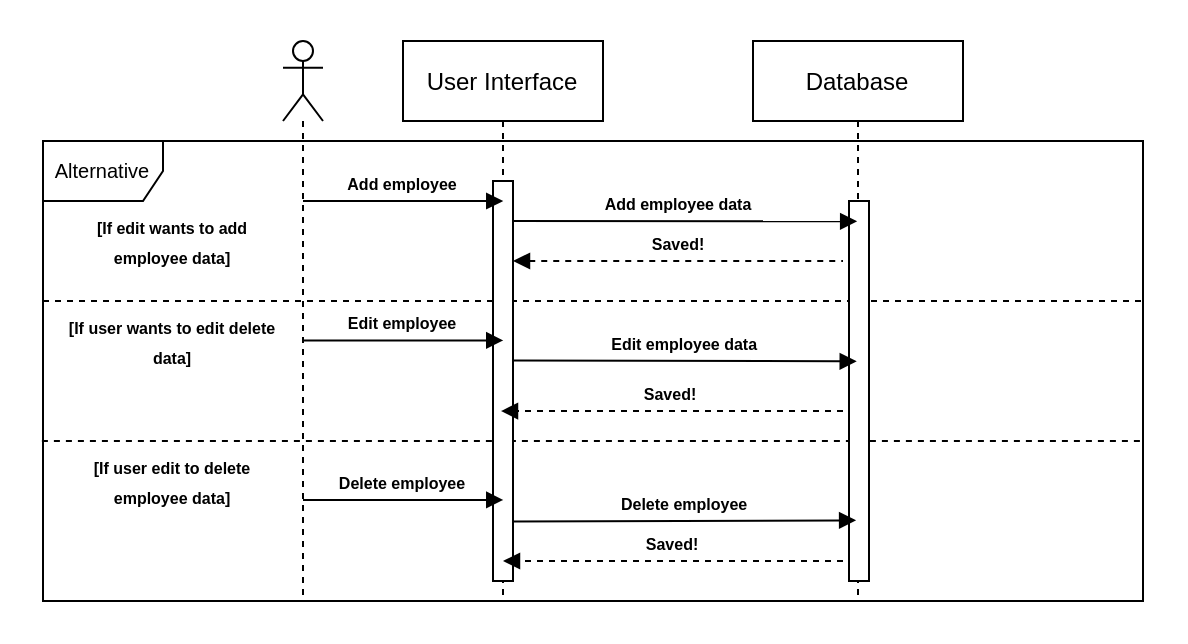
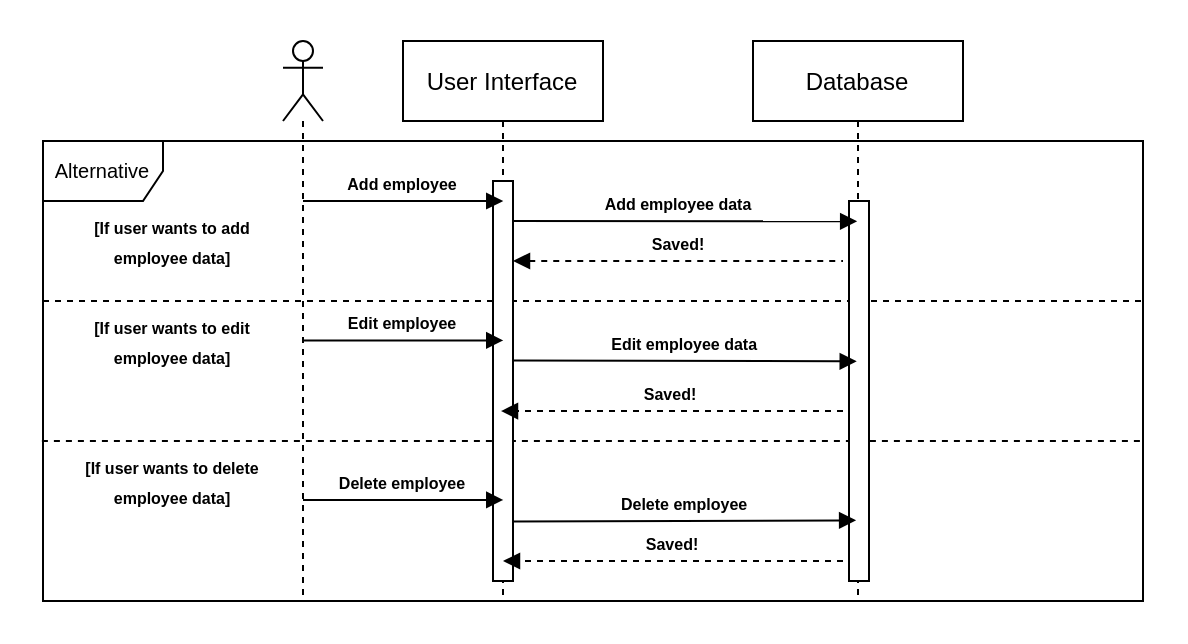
node "[If edit wants to add employee data]": label "[If edit wants to add employee data]" -> "[If user wants to add employee data]"
node "[If user wants to edit delete data]": label "[If user wants to edit delete data]" -> "[If user wants to edit employee data]"
node "[If user edit to delete employee data]": label "[If user edit to delete employee data]" -> "[If user wants to delete employee data]"
